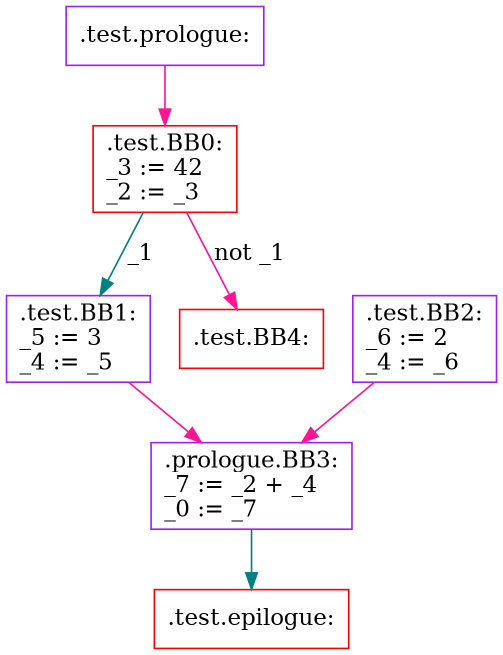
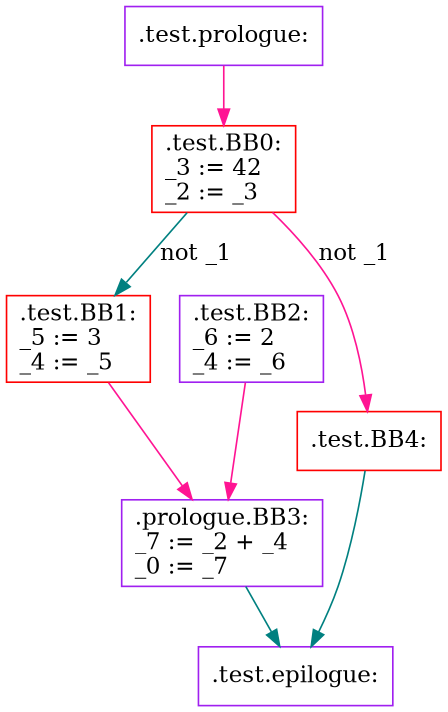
edge ".test.BB0: _3 := 42 _2 := _3" -> ".test.BB1: _5 := 3 _4 := _5": label "_1" -> "not _1"
node ".test.BB1: _5 := 3 _4 := _5": color purple -> red
edge ".test.BB4:" -> ".test.epilogue:": added
node ".test.epilogue:": color red -> purple
